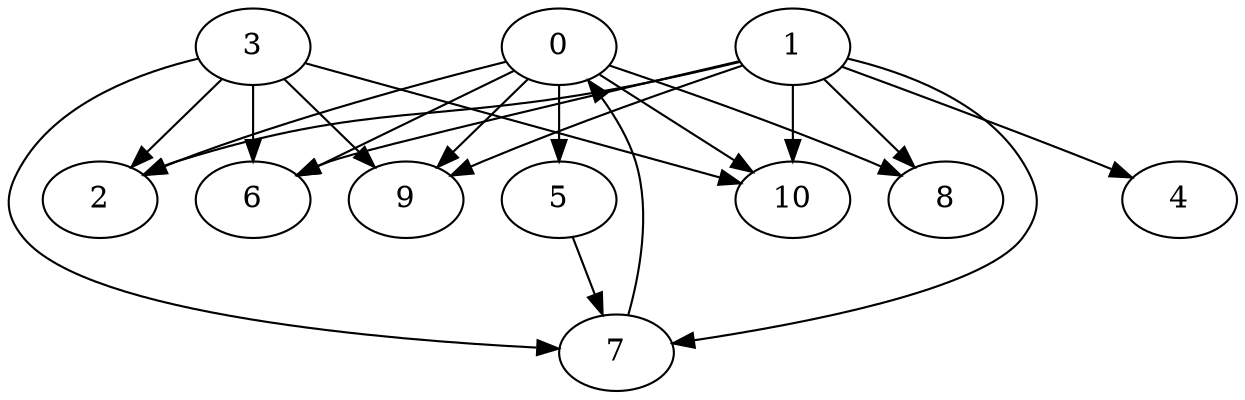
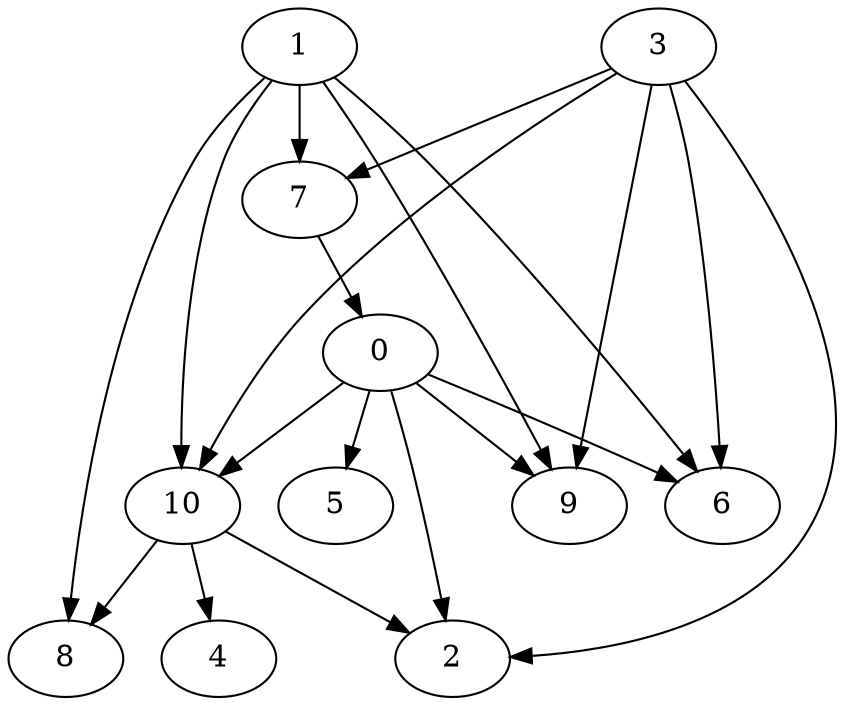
edge "0" -> "8": now "10" -> "8"
edge "1" -> "2": now "10" -> "2"
edge "1" -> "4": now "10" -> "4"
edge "5" -> "7": removed
